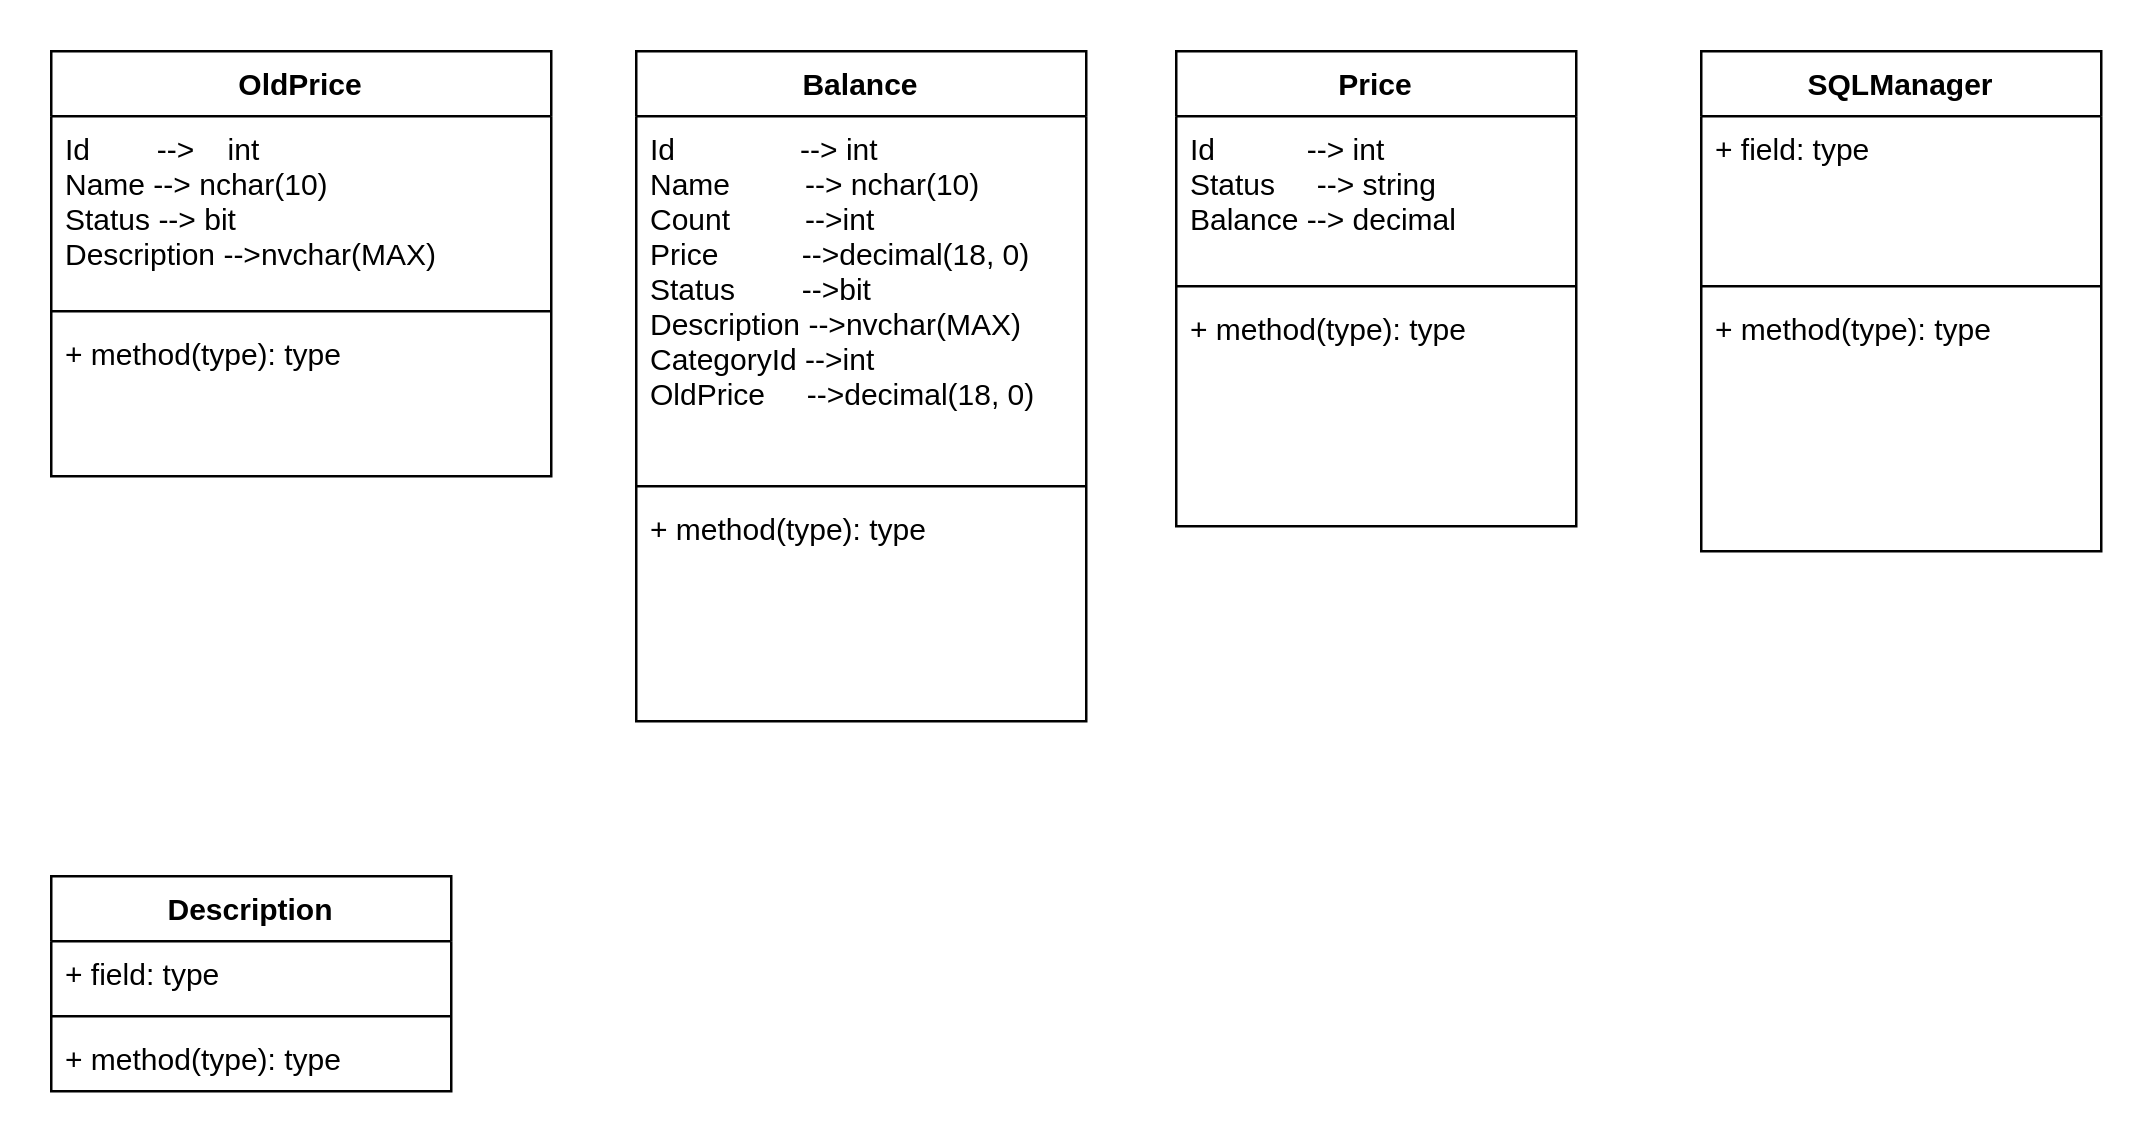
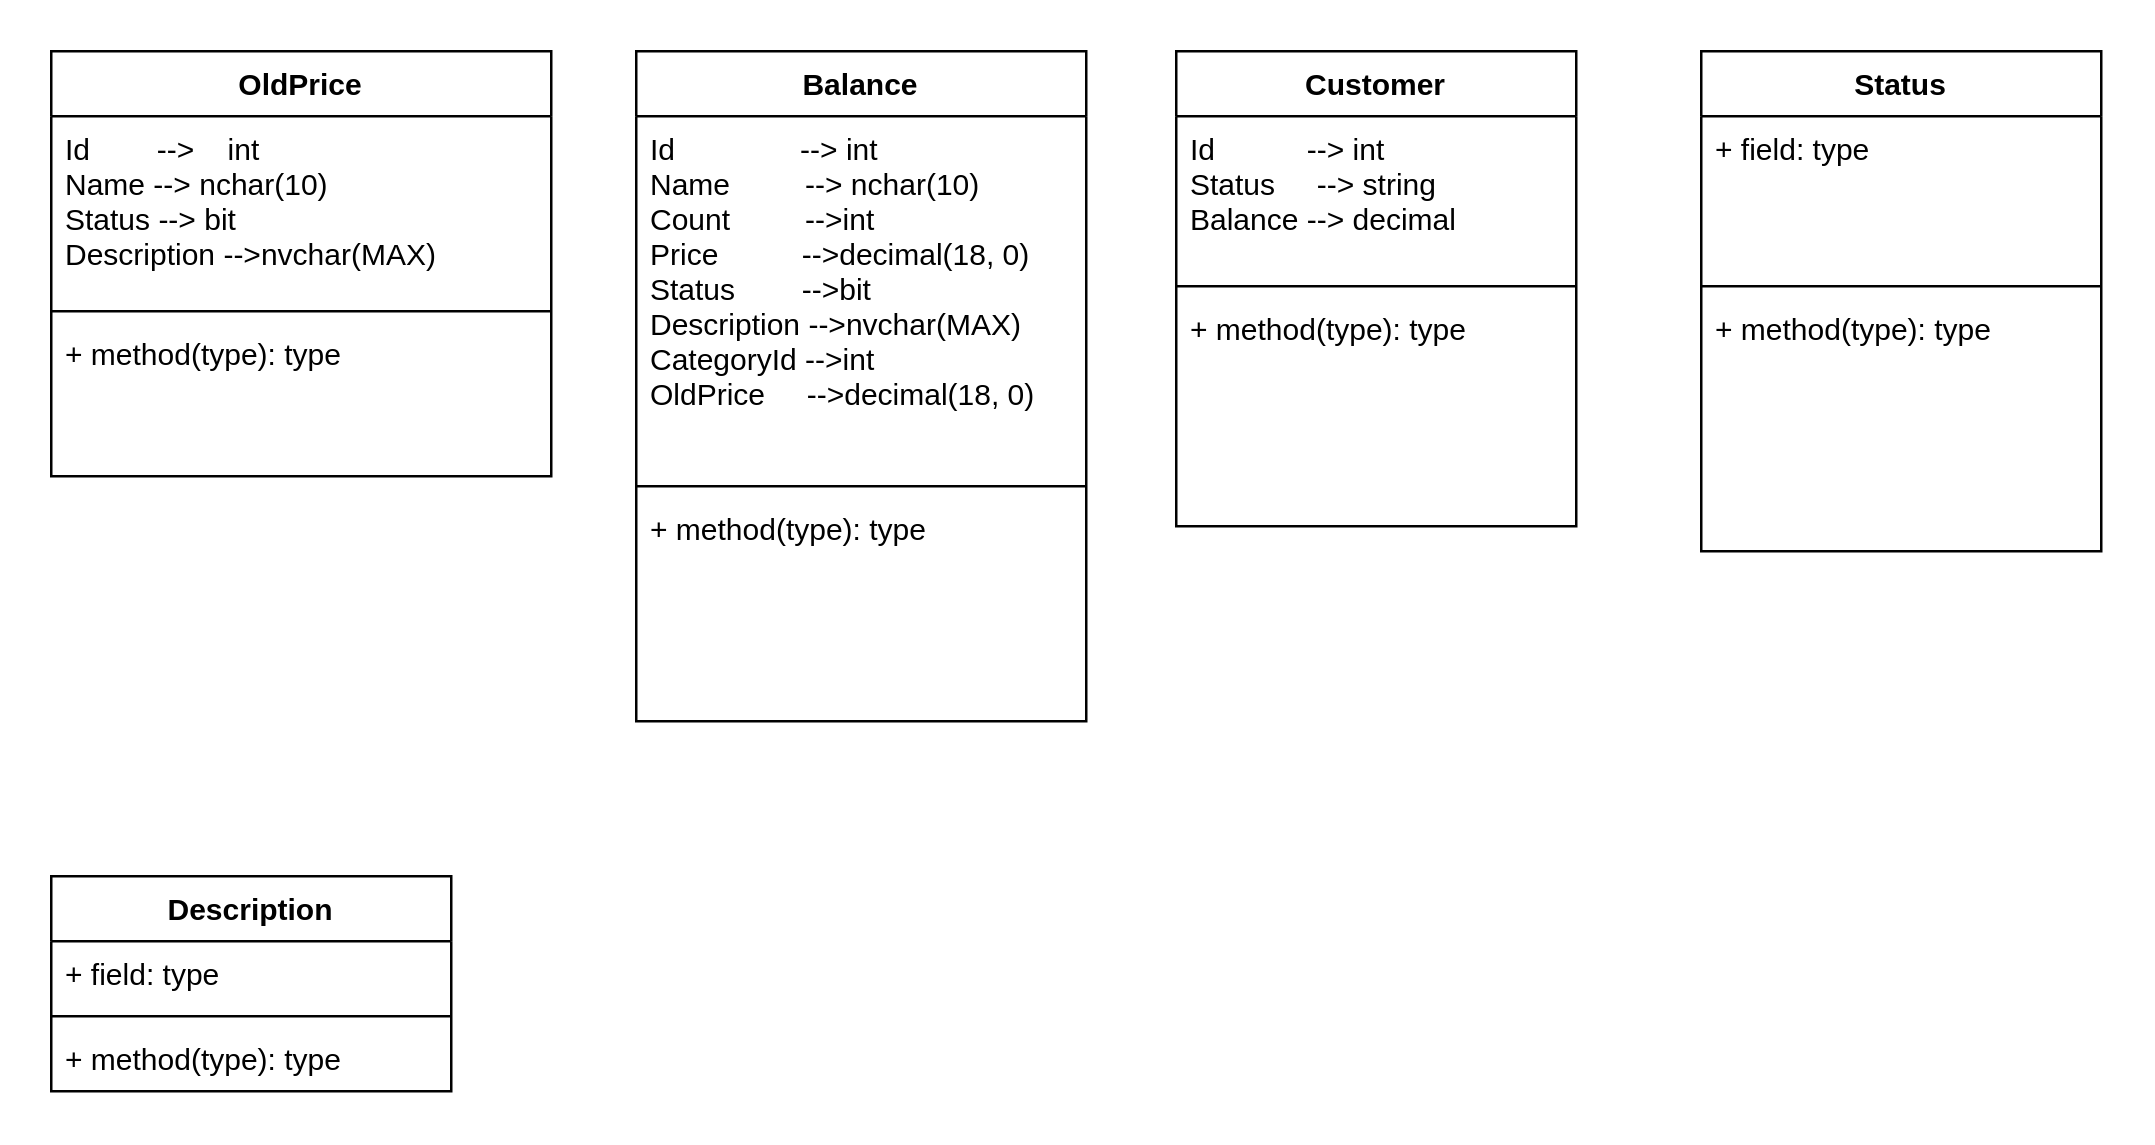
node "Price": label "Price" -> "Customer"
node "SQLManager": label "SQLManager" -> "Status"
